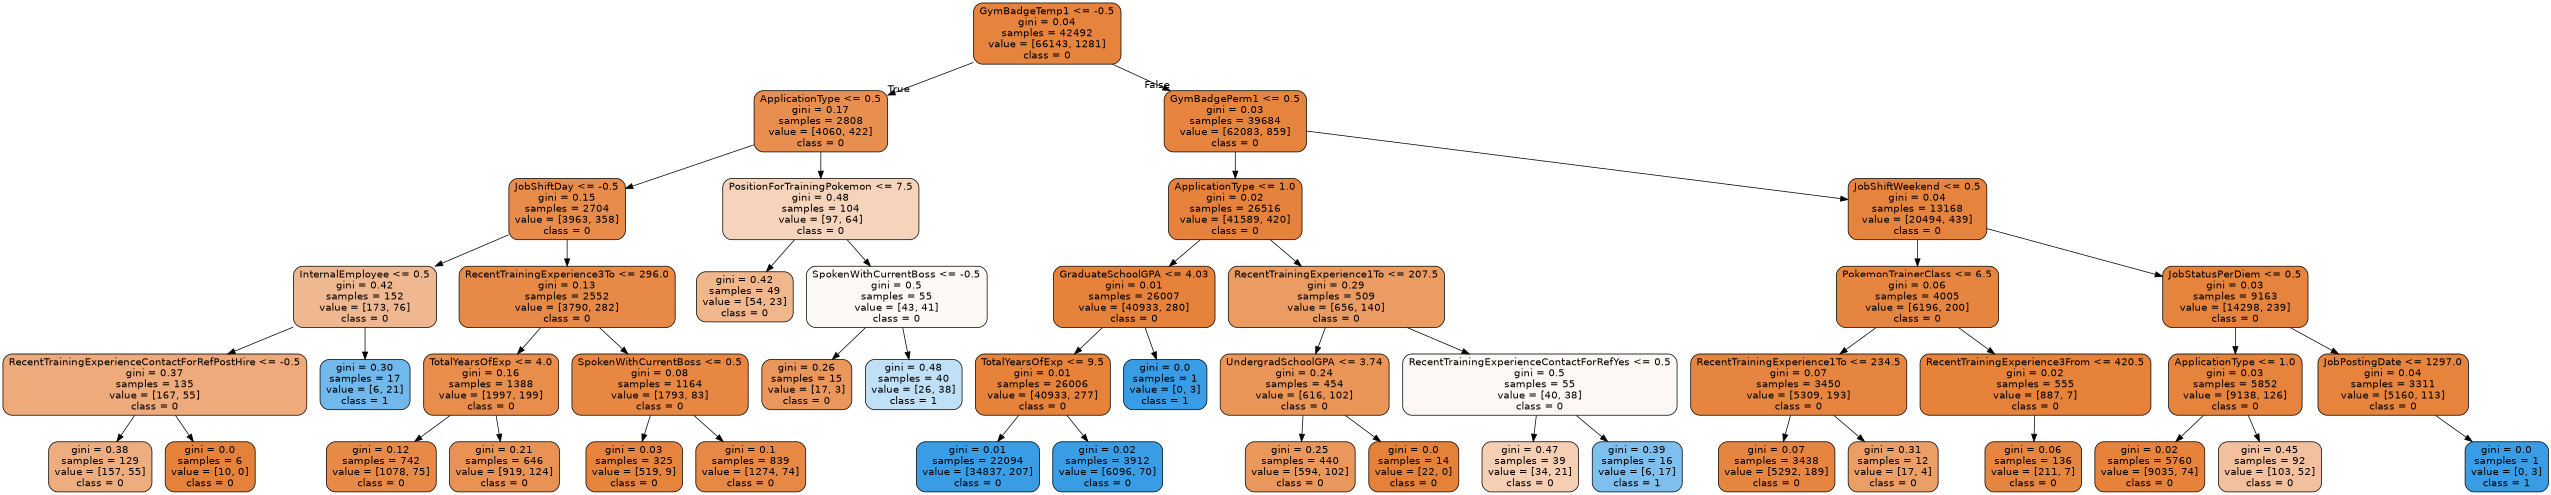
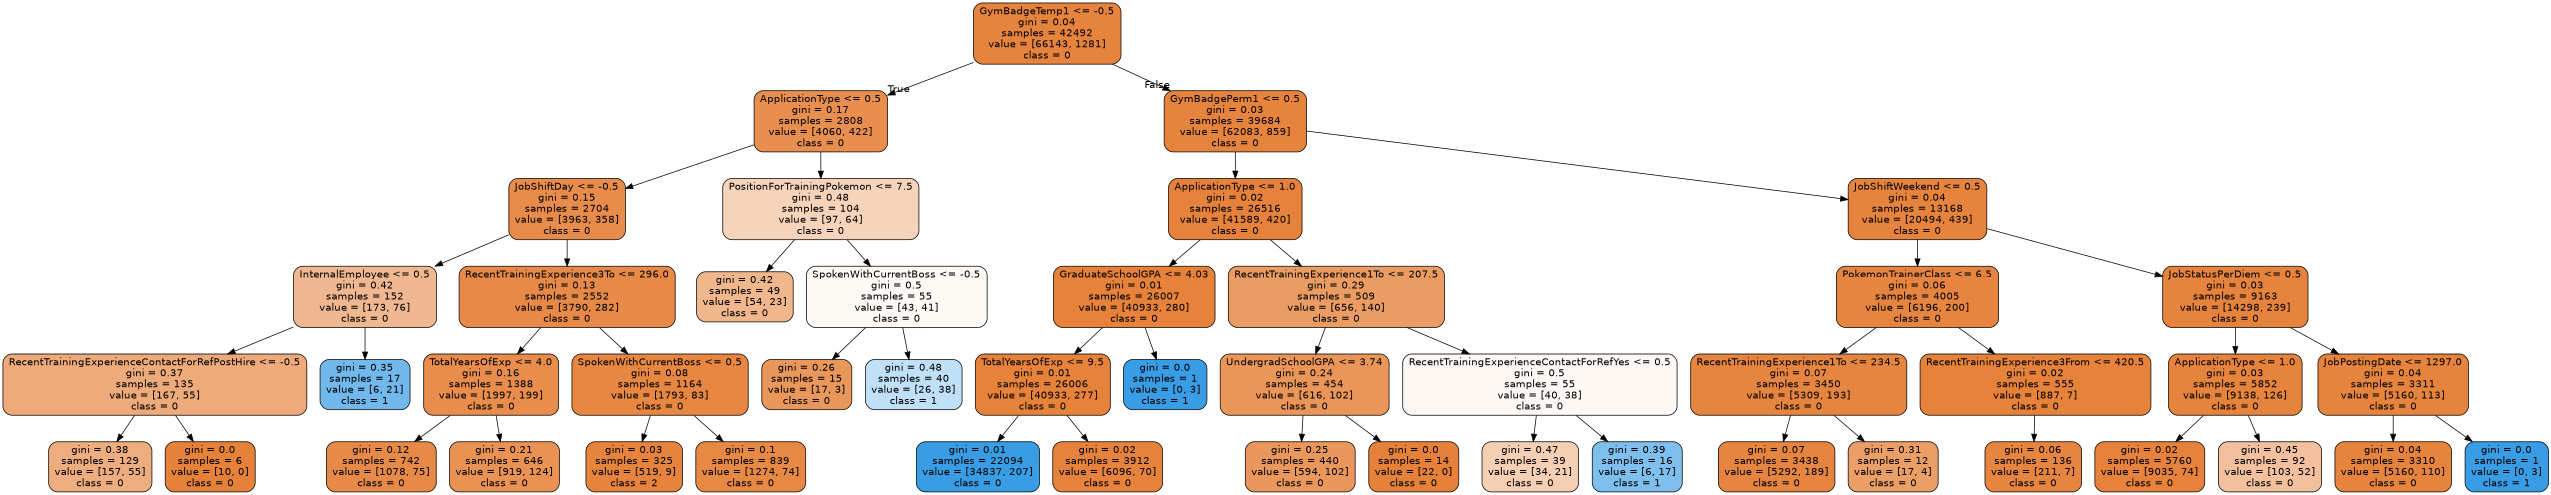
node "gini = 0.30 samples = 17 value = [6, 21] class = 1": label "gini = 0.30 samples = 17 value = [6, 21] class = 1" -> "gini = 0.35 samples = 17 value = [6, 21] class = 1"
node "gini = 0.03 samples = 325 value = [519, 9] class = 0": label "gini = 0.03 samples = 325 value = [519, 9] class = 0" -> "gini = 0.03 samples = 325 value = [519, 9] class = 2"
node "gini = 0.02 samples = 3912 value = [6096, 70] class = 0": fillcolor #399de5ff -> #e58139fc
node "gini = 0.04 samples = 3310 value = [5160, 110] class = 0": added
